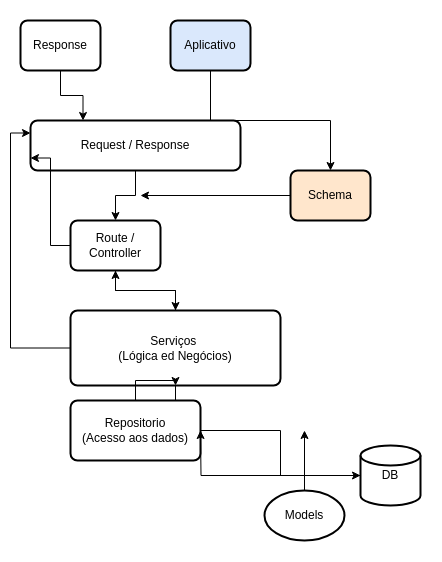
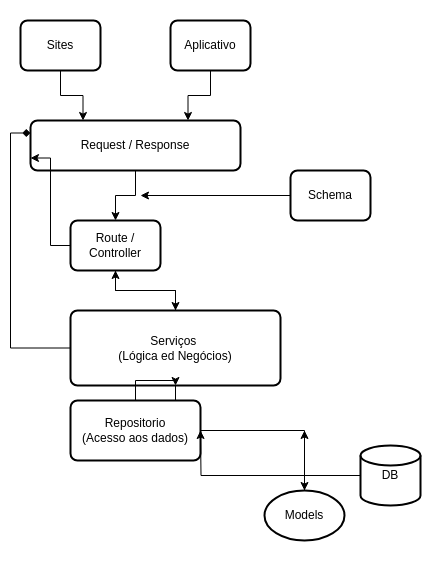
node "Response": label "Response" -> "Sites"
node "Aplicativo": fillcolor #dae8fc -> #ffffff
edge "Aplicativo" -> "Schema": now "Aplicativo" -> "Request / Response"
edge "Serviços (Lógica ed Negócios)" -> "Request / Response": arrowhead classic -> diamond
node "Schema": fillcolor #ffe6cc -> #ffffff
edge "Repositorio (Acesso aos dados)" -> "DB": now "Repositorio (Acesso aos dados)" -> "Models"
